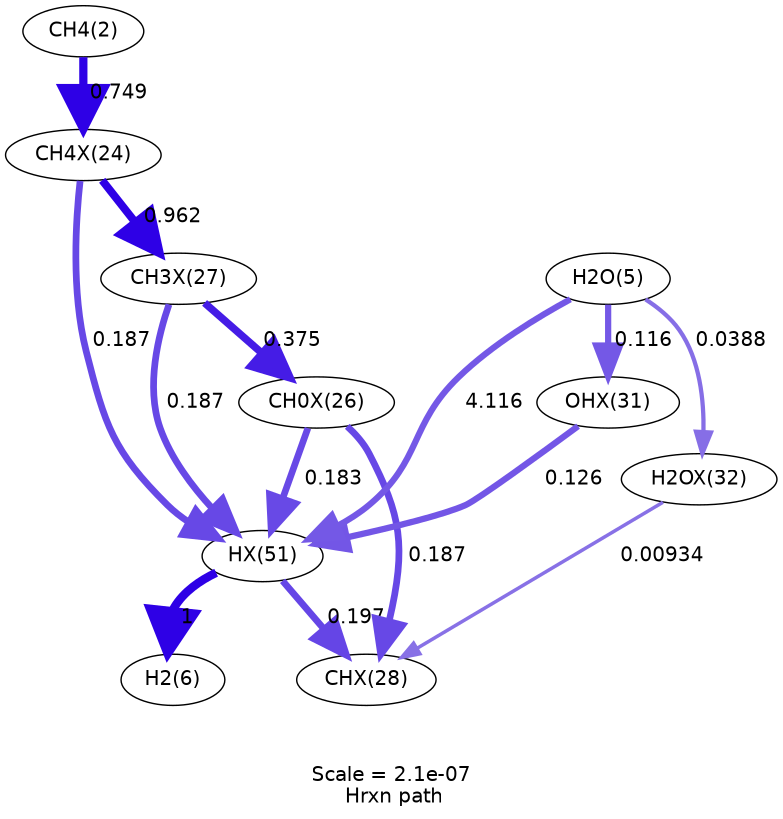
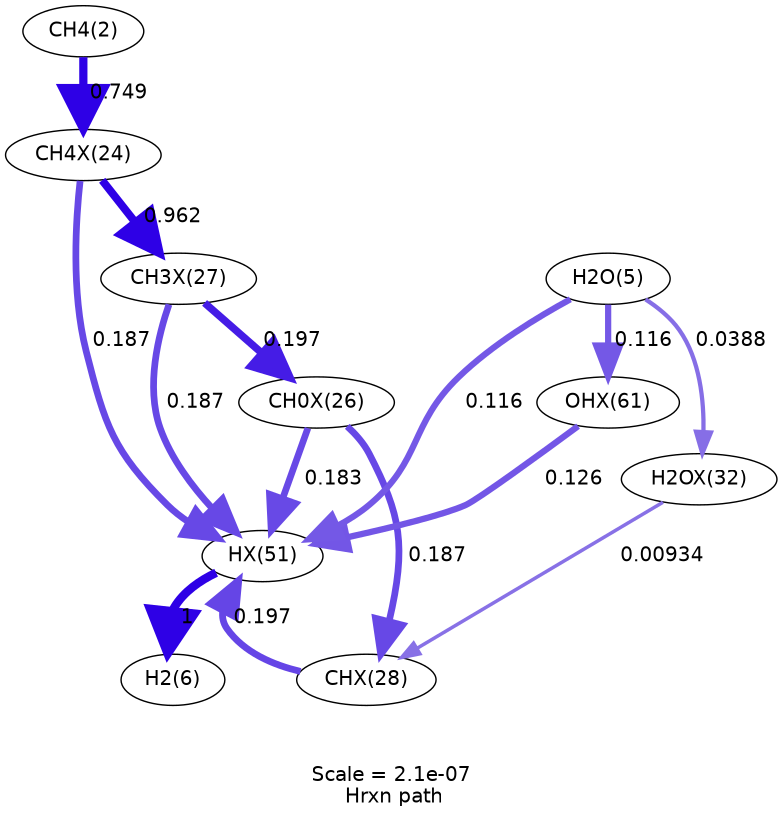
edge "CH3X(27)" -> "CH0X(26)": label " 0.375" -> " 0.197"
edge "H2O(5)" -> "HX(51)": label " 4.116" -> " 0.116"
node "OHX(31)": label "OHX(31)" -> "OHX(61)"
edge "HX(51)" -> "CHX(28)": reversed
